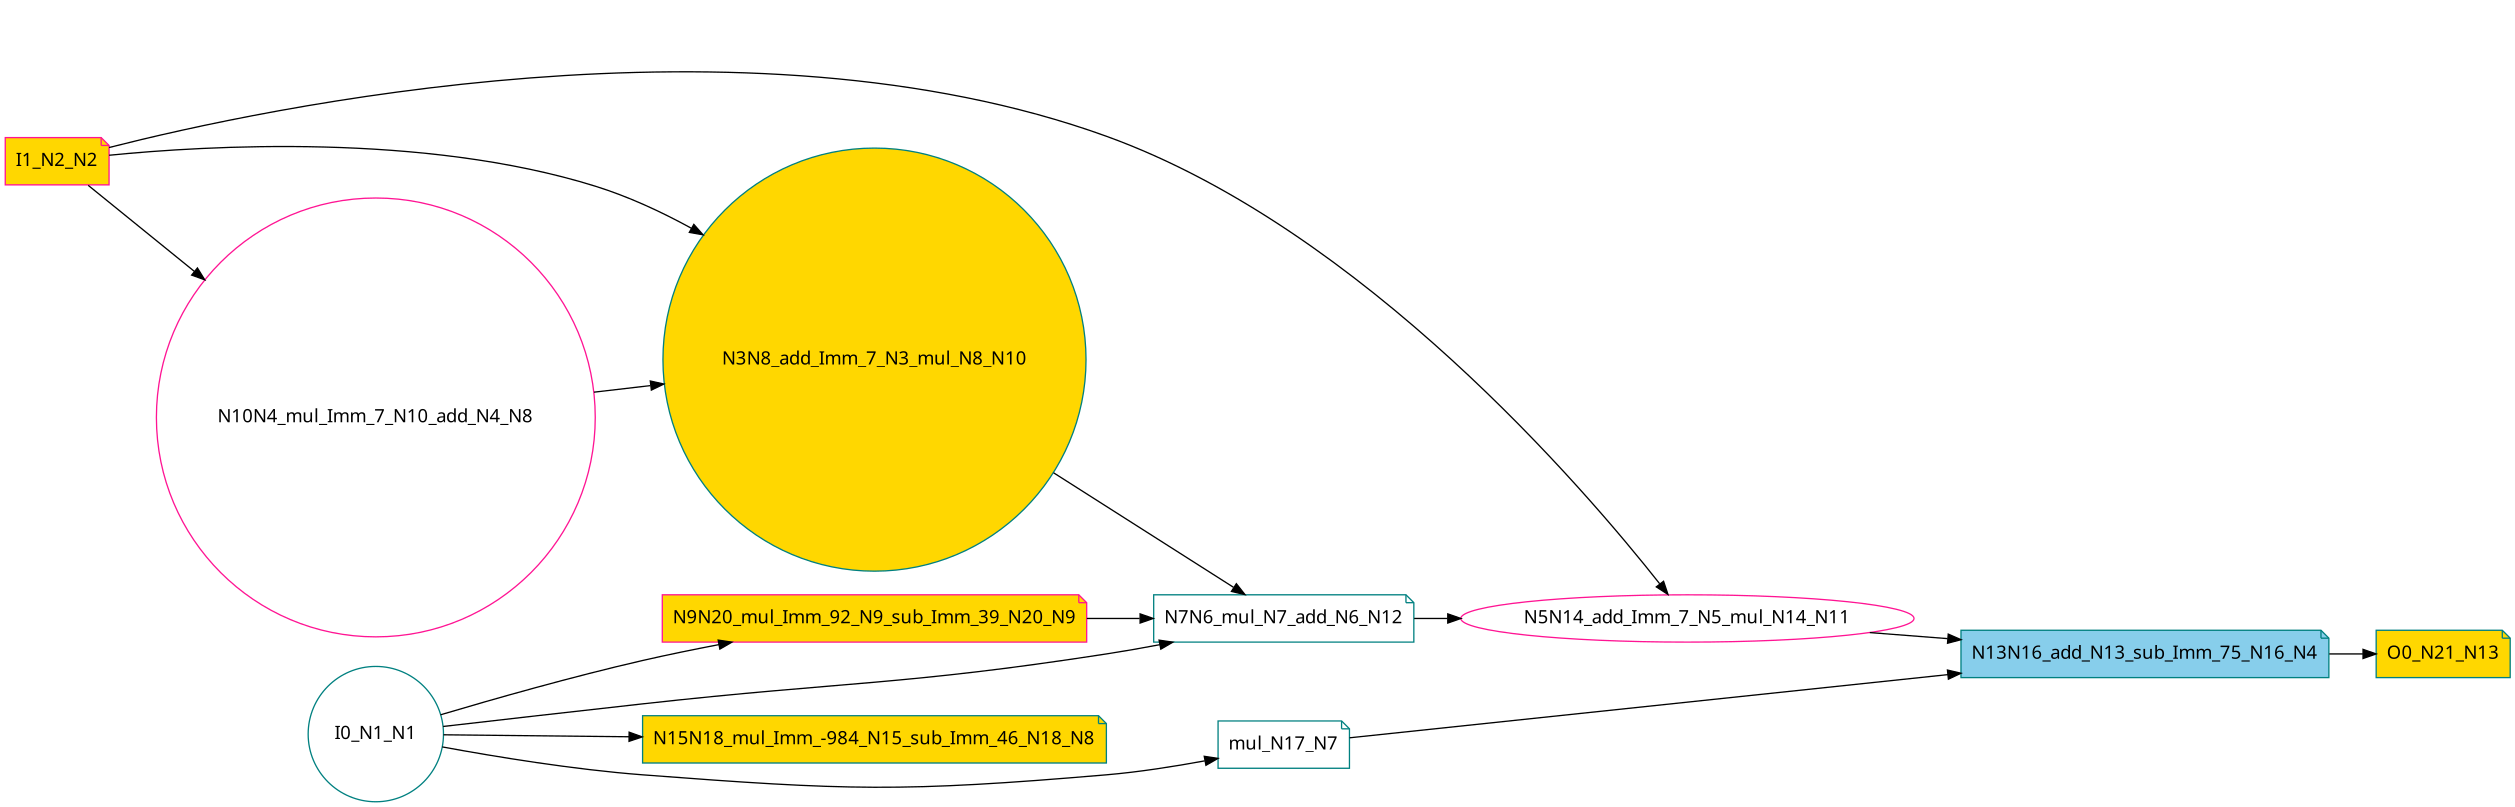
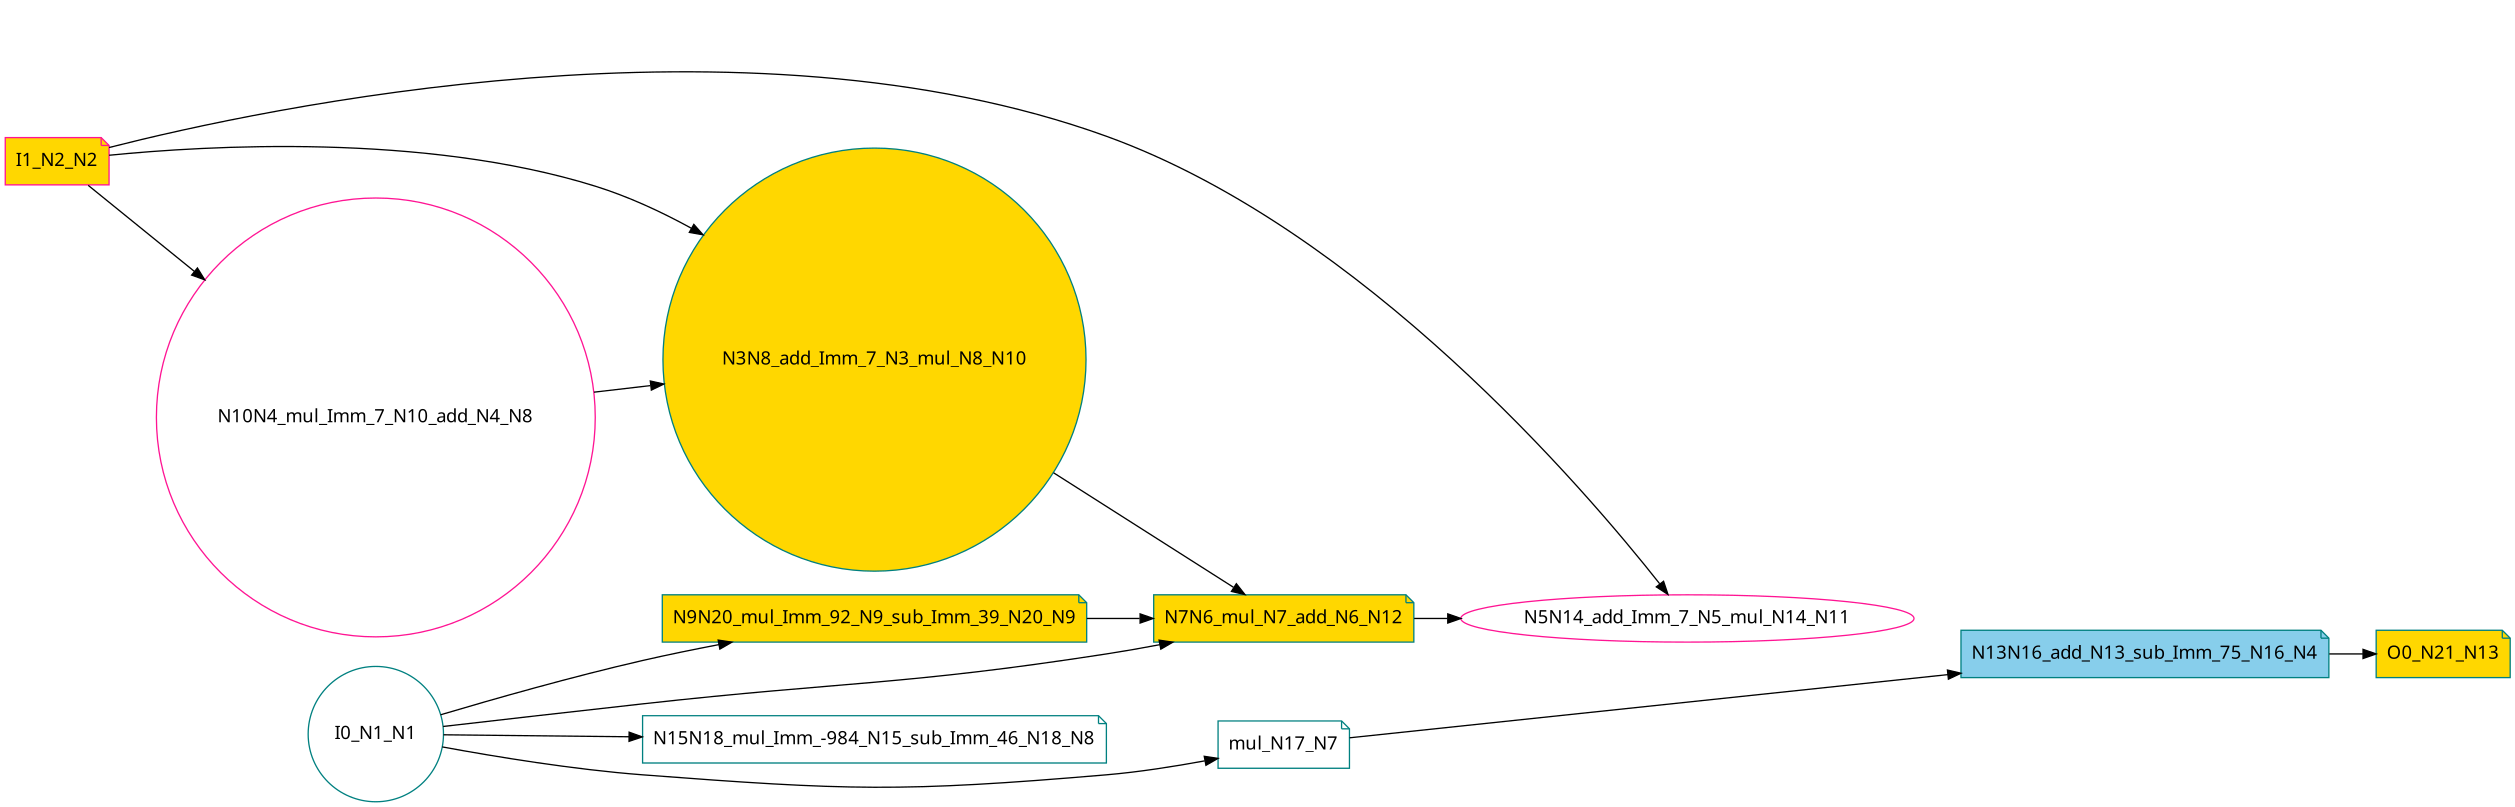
node "N9N20_mul_Imm_92_N9_sub_Imm_39_N20_N9": color deeppink -> teal
node "N7N6_mul_N7_add_N6_N12": fillcolor white -> gold
edge "N5N14_add_Imm_7_N5_mul_N14_N11" -> "N13N16_add_N13_sub_Imm_75_N16_N4": removed
node "N15N18_mul_Imm_-984_N15_sub_Imm_46_N18_N8": fillcolor gold -> white
